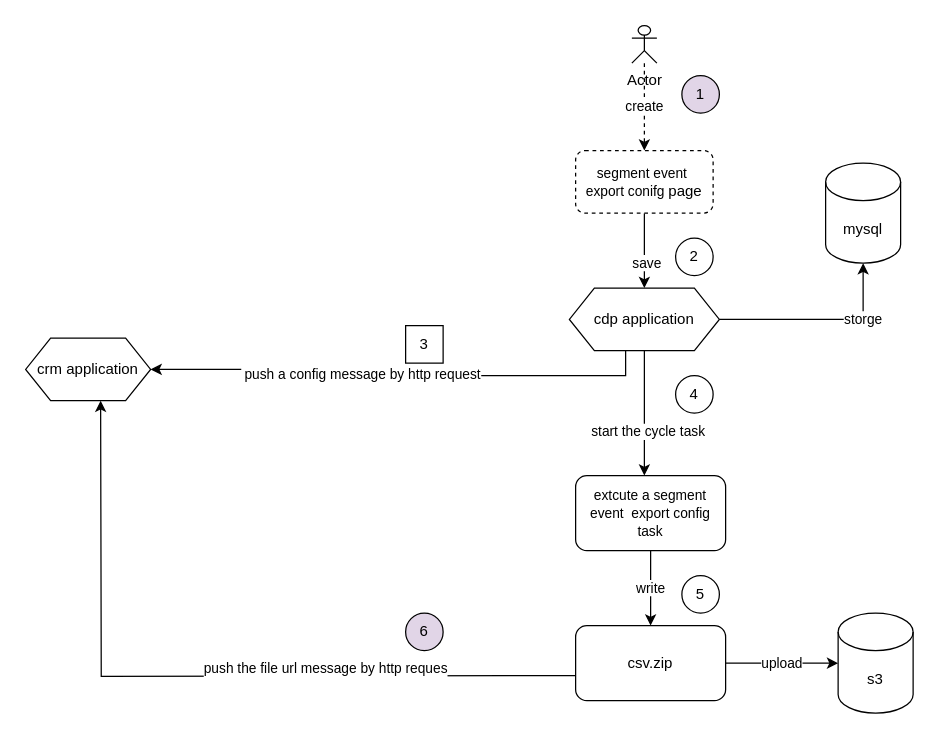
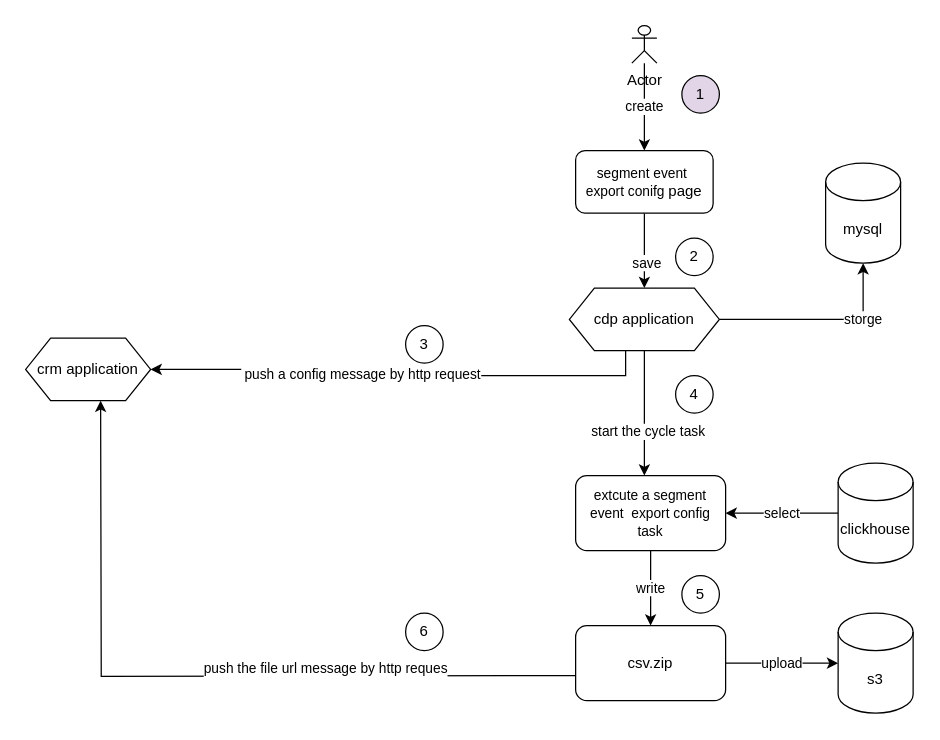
edge "Actor" -> "segment event export conifg page": style dashed -> solid
node "segment event export conifg page": style dashed -> solid
node "3": shape rectangle -> ellipse
edge "clickhouse" -> "extcute a segment event export config task": added, label "select"
node "clickhouse": added
node "6": fillcolor #e1d5e7 -> #ffffff
